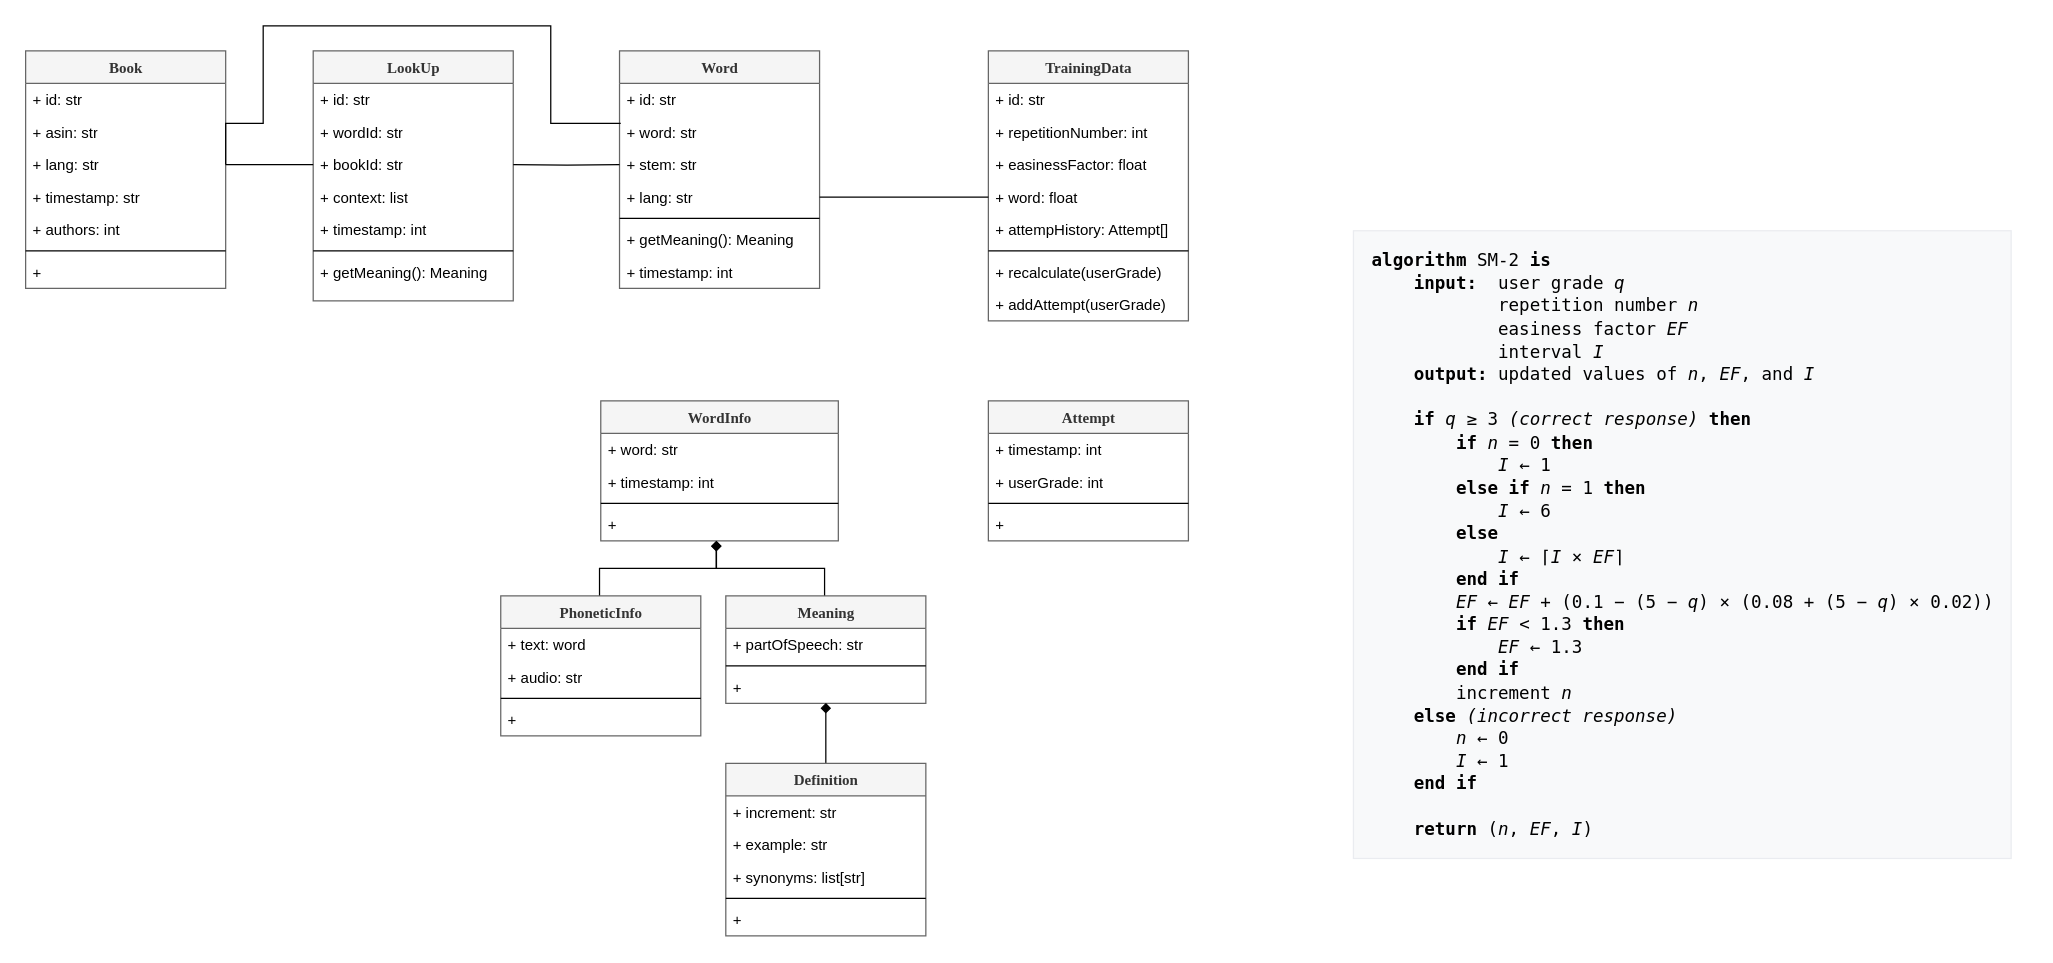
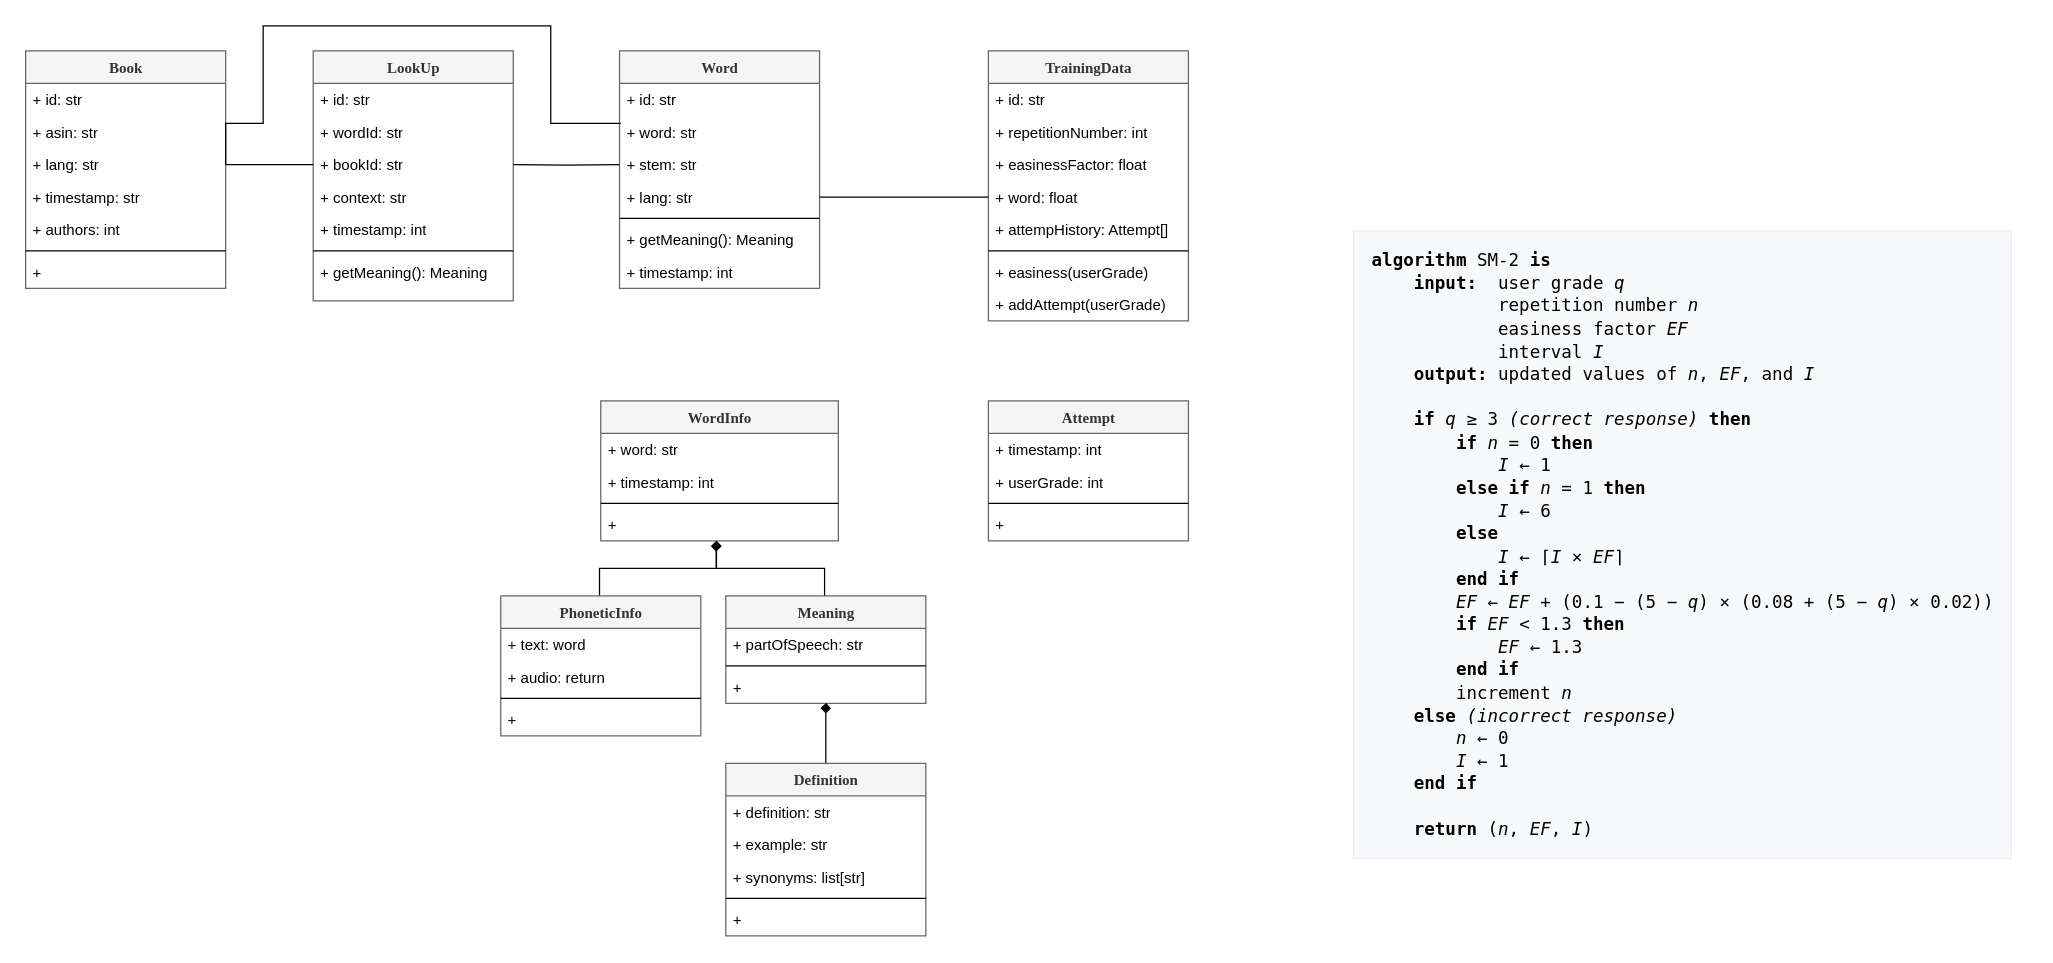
node "+ context: list": label "+ context: list" -> "+ context: str"
node "+ recalculate(userGrade)": label "+ recalculate(userGrade)" -> "+ easiness(userGrade)"
node "+ audio: str": label "+ audio: str" -> "+ audio: return"
node "+ increment: str": label "+ increment: str" -> "+ definition: str"
